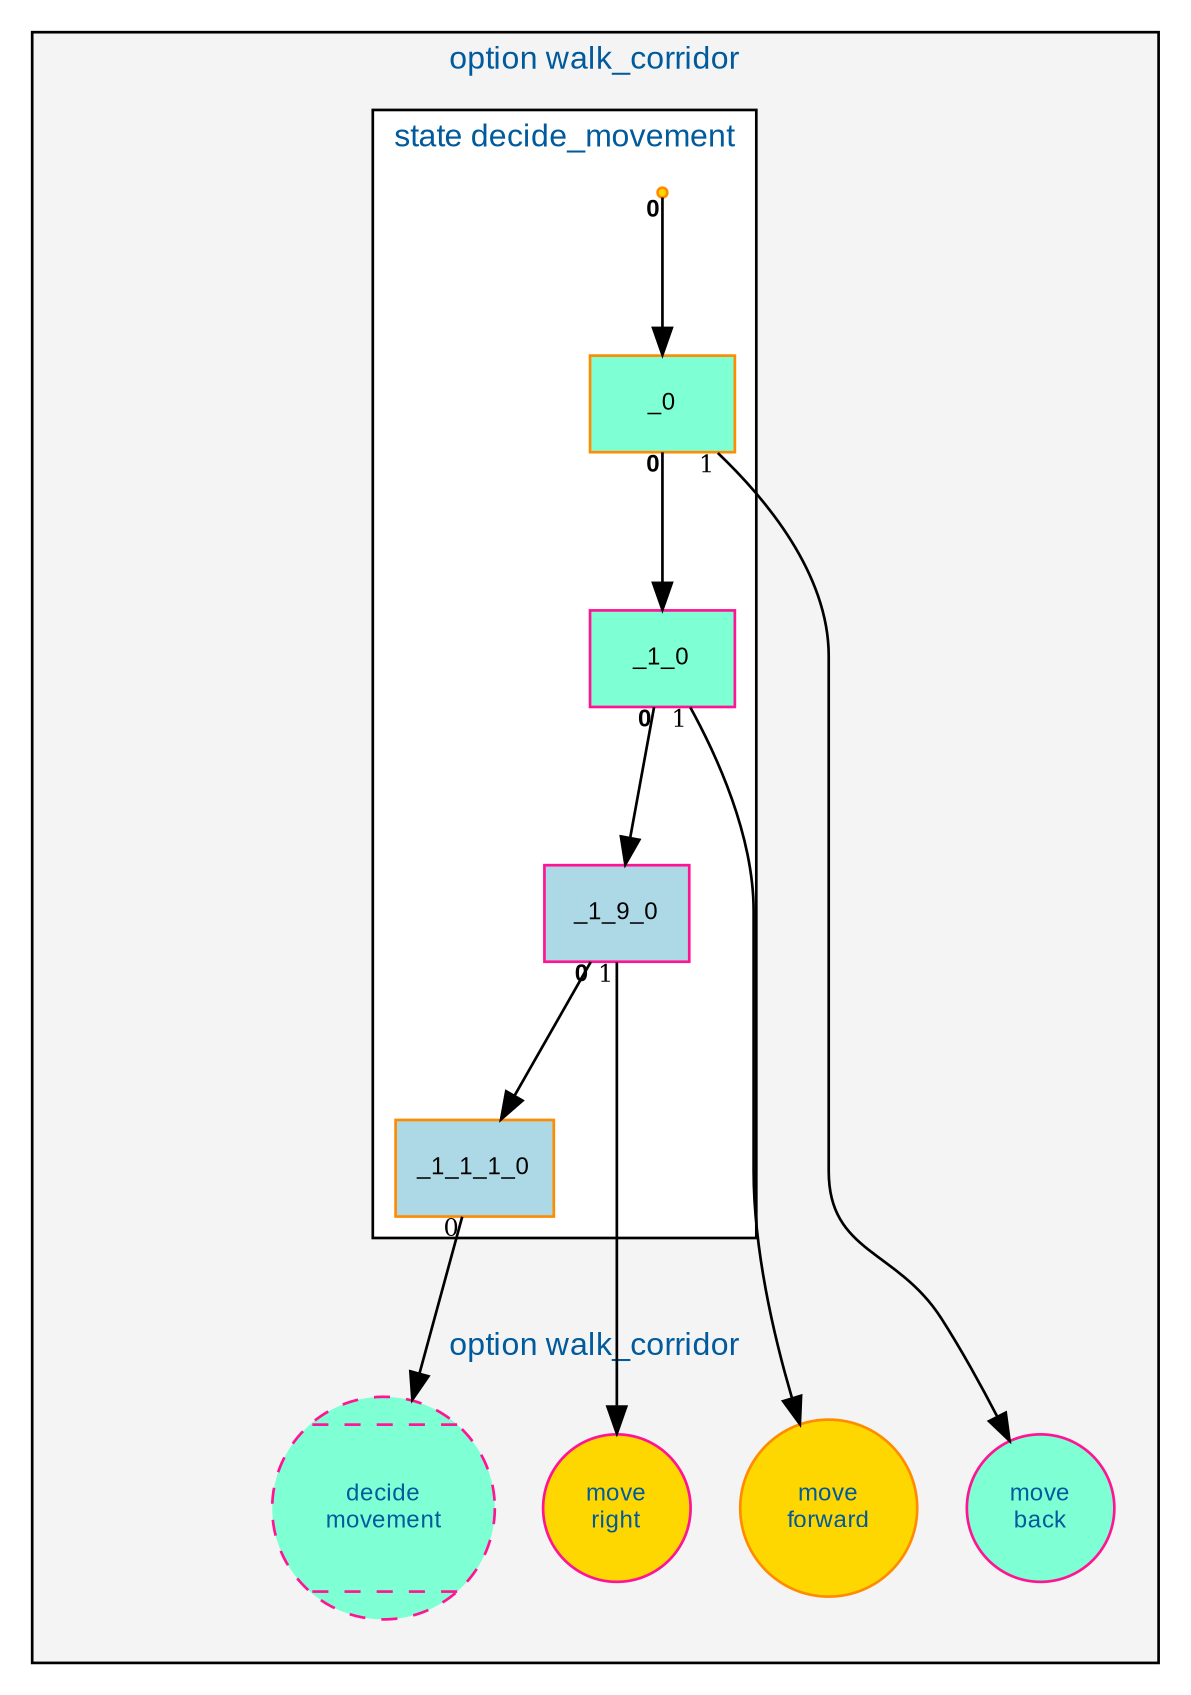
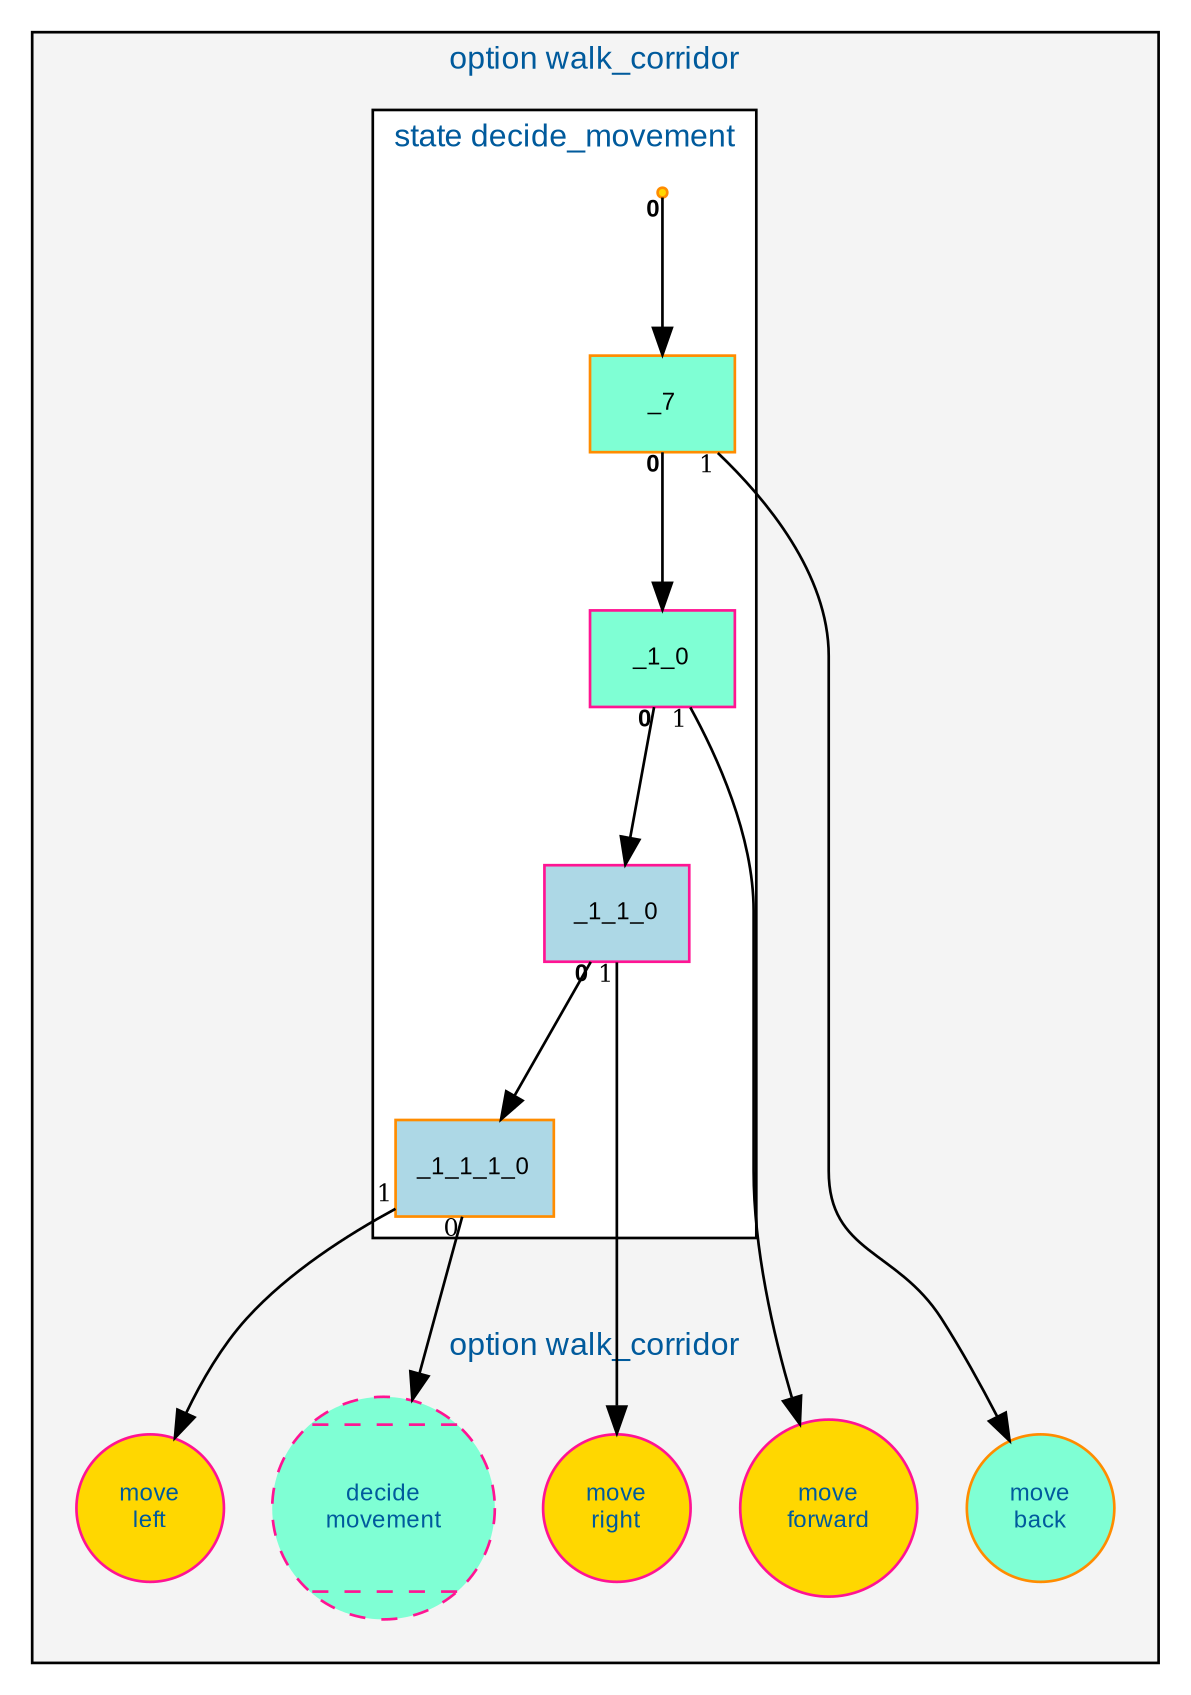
node "_0": label "_0" -> "_7"
node "_1_9_0": label "_1_9_0" -> "_1_1_0"
node "move left": added
node "move forward": color darkorange -> deeppink
node "move back": color deeppink -> darkorange
